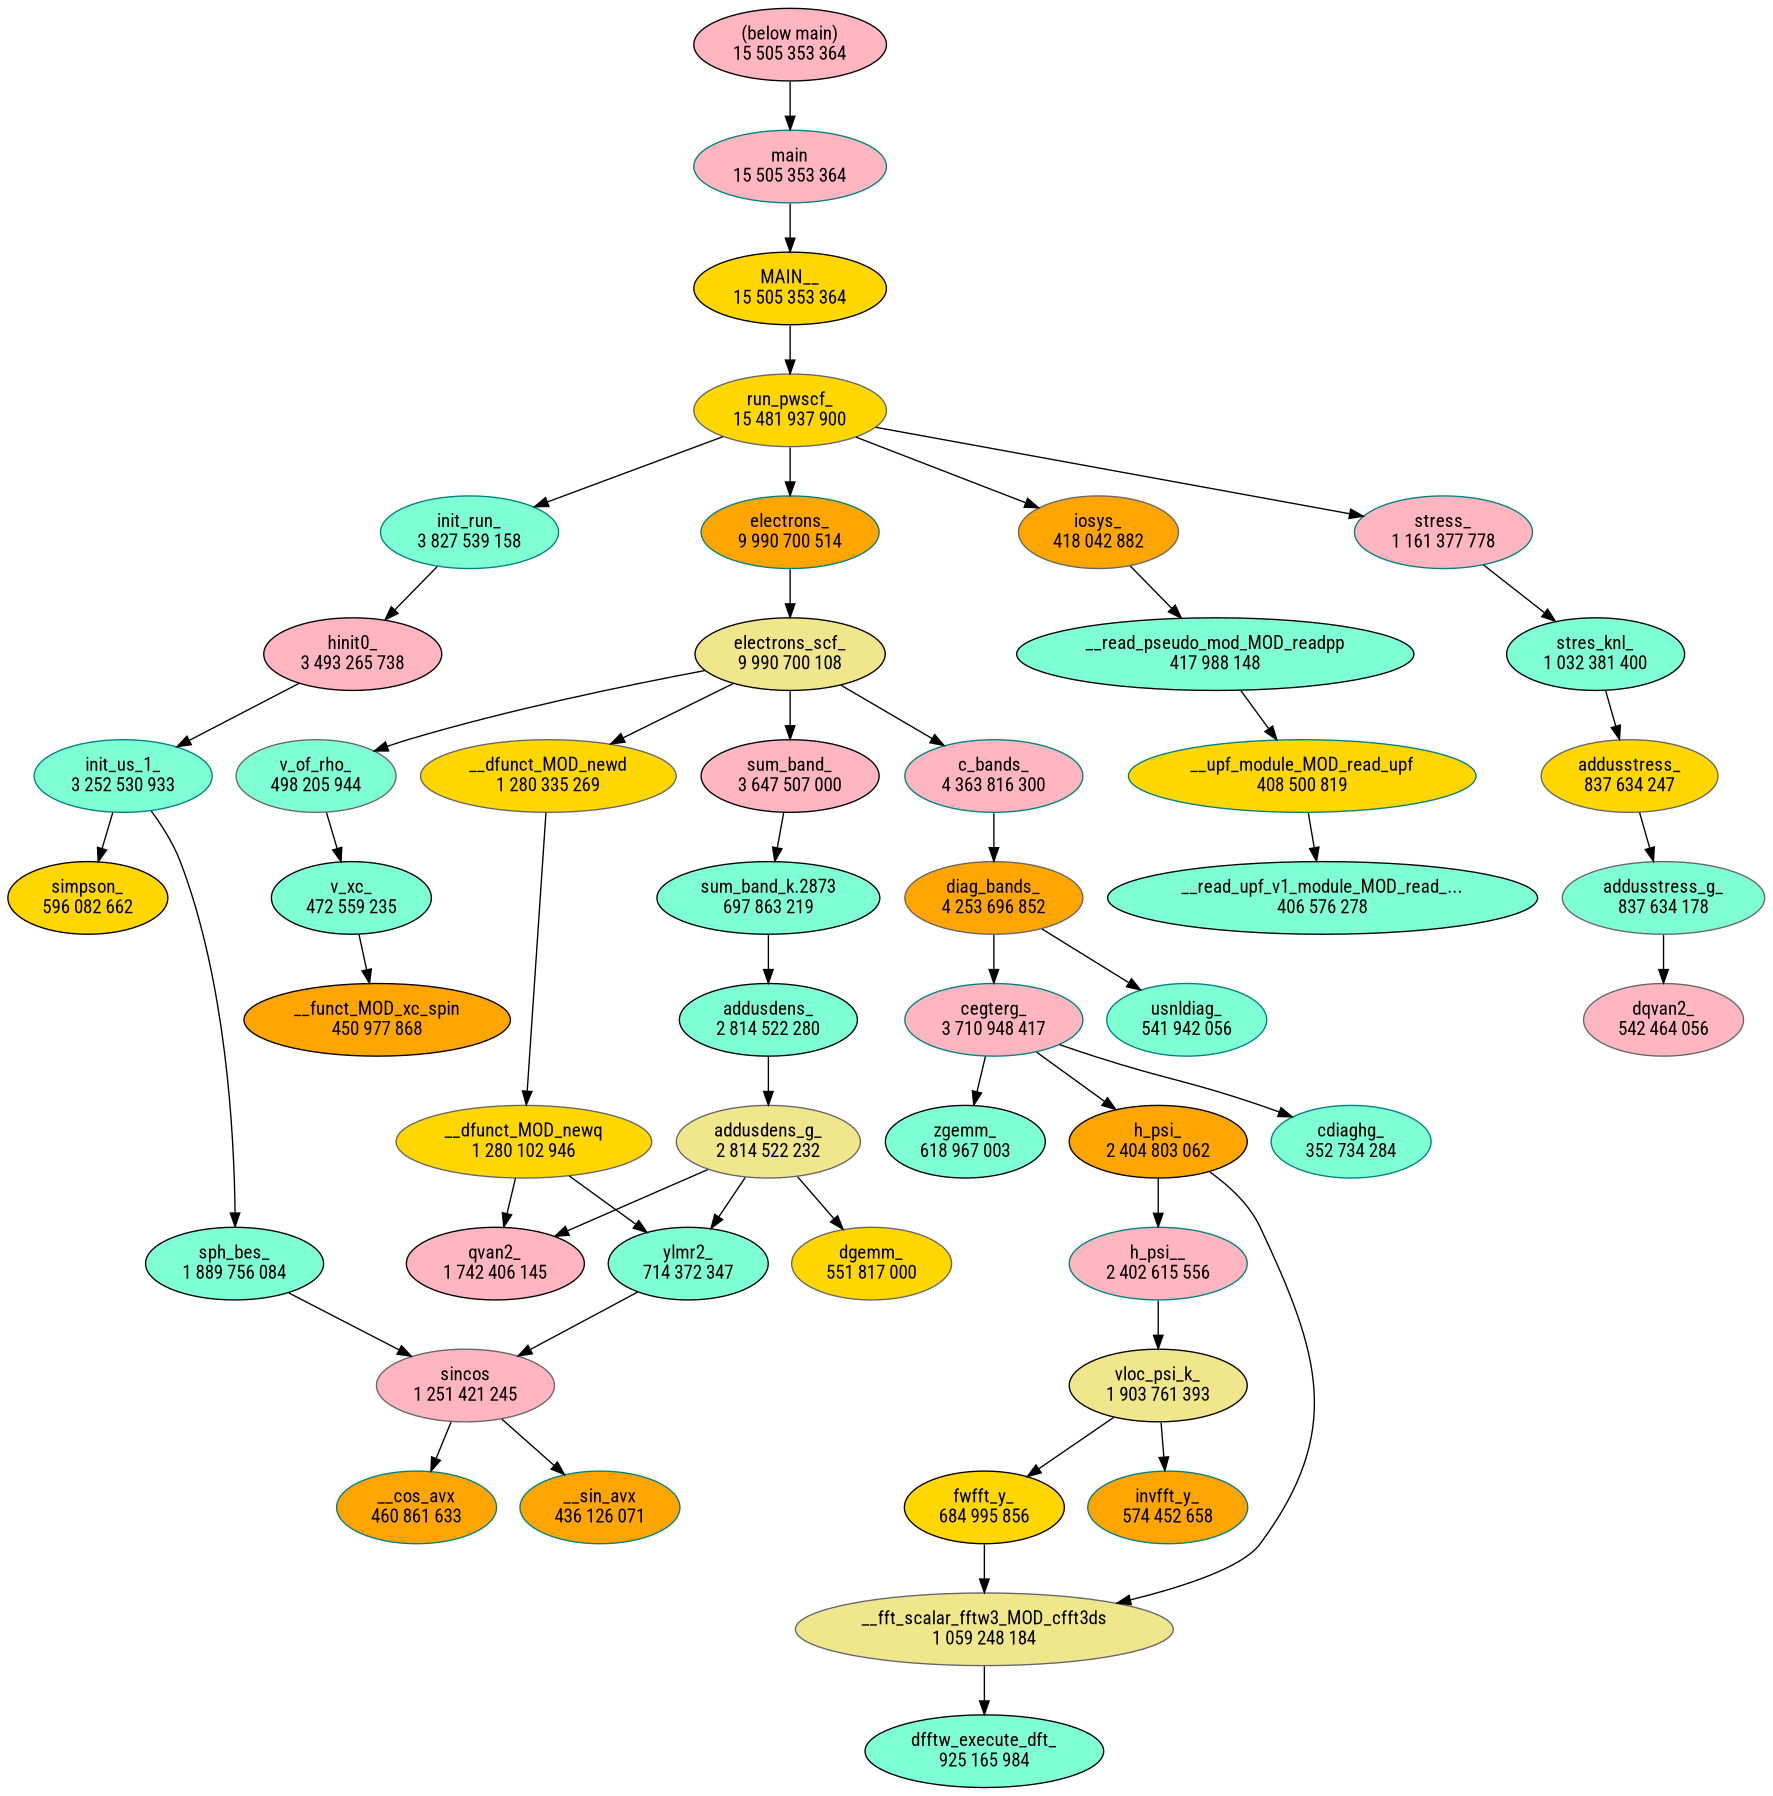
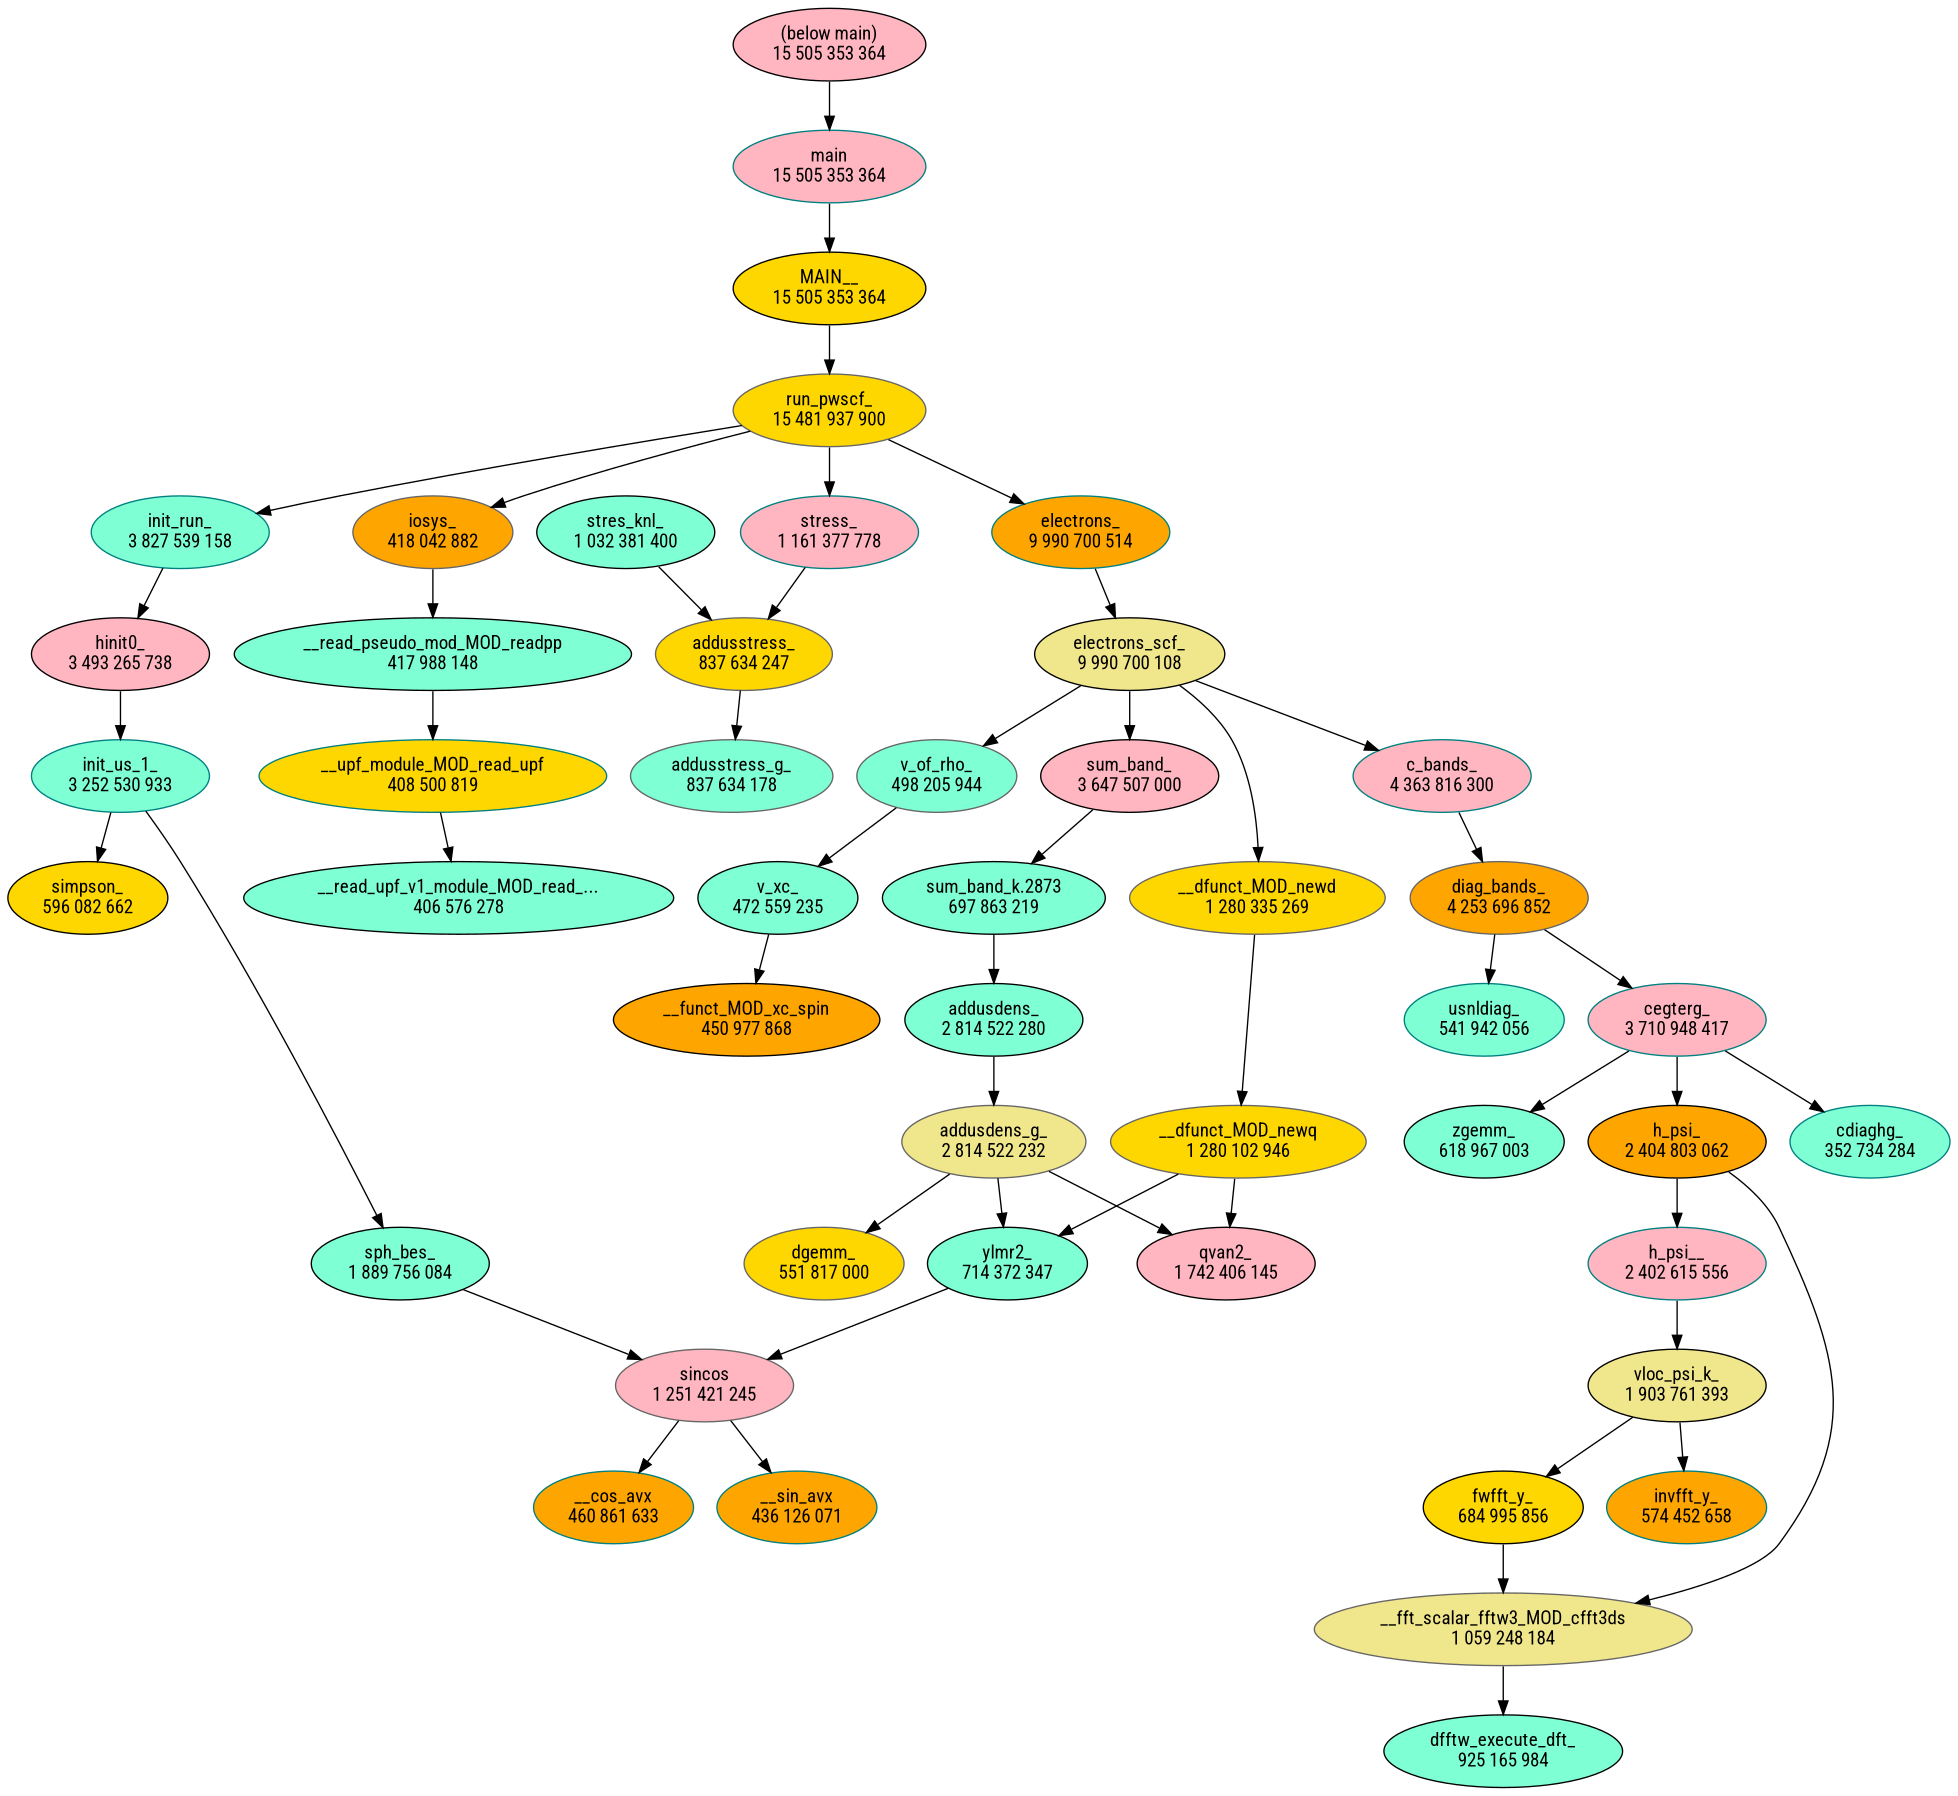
edge "stress_ 1 161 377 778" -> "stres_knl_ 1 032 381 400": now "stress_ 1 161 377 778" -> "addusstress_ 837 634 247"
node "dqvan2_ 542 464 056": removed
